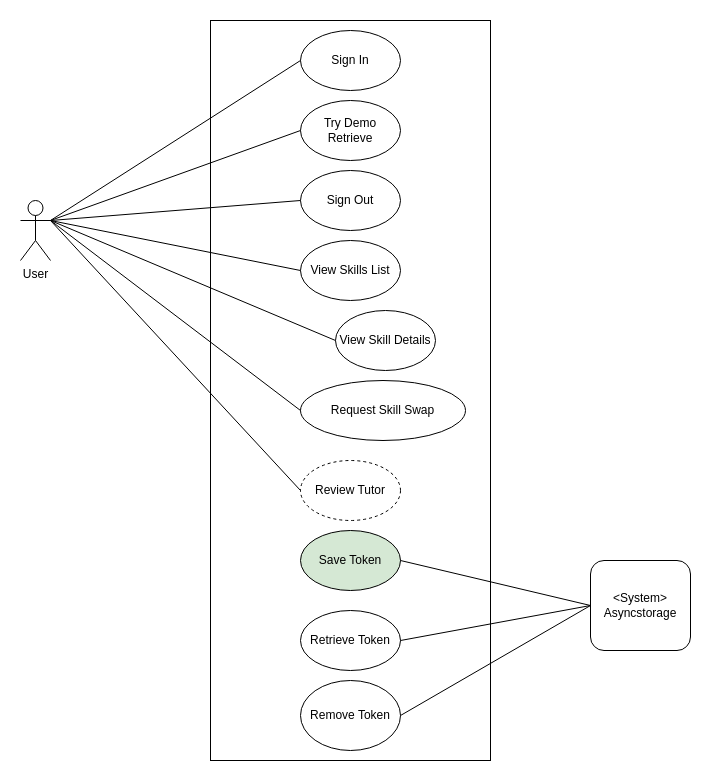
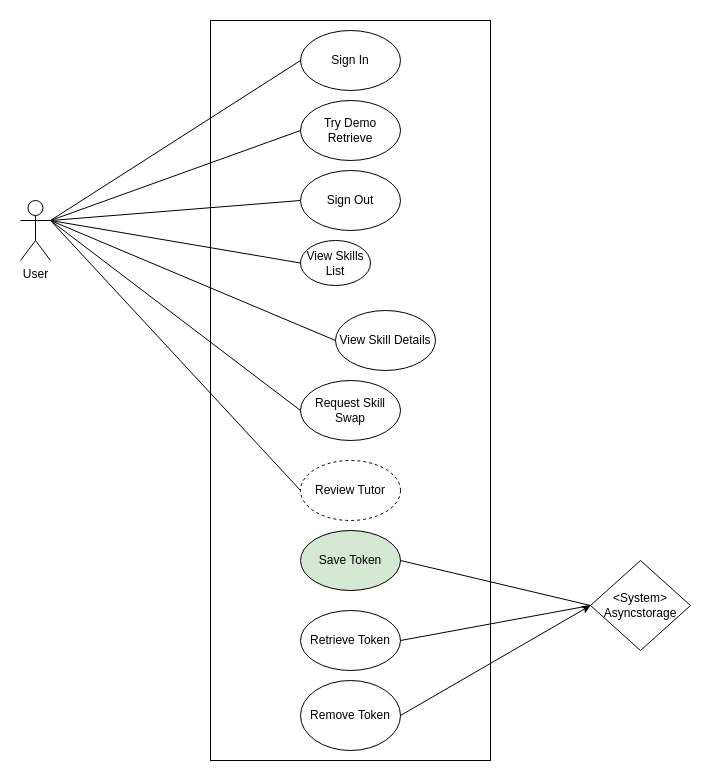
node "View Skills List": size 100x60 -> 70x45
node "Request Skill Swap": size 165x60 -> 100x60
node "<System> Asyncstorage": shape rounded rectangle -> diamond
edge "<System> Asyncstorage" -- "Remove Token": arrowhead none -> classic
